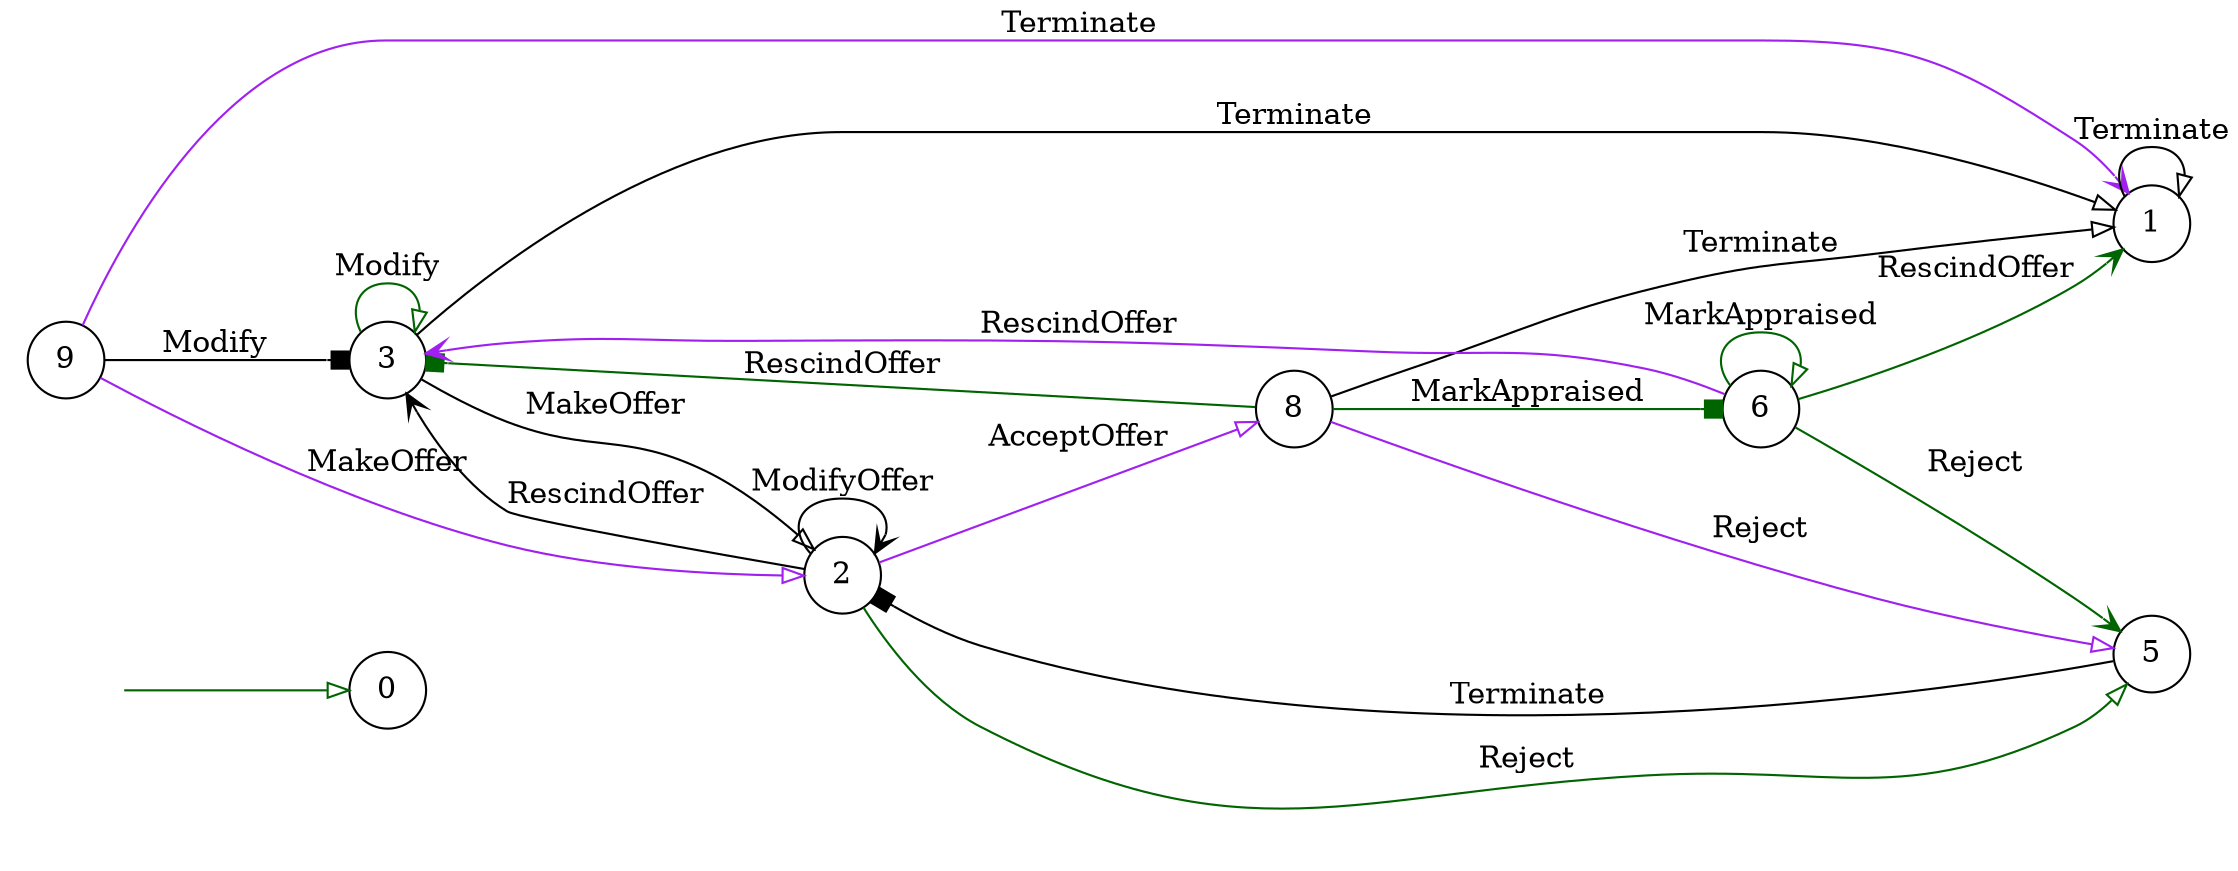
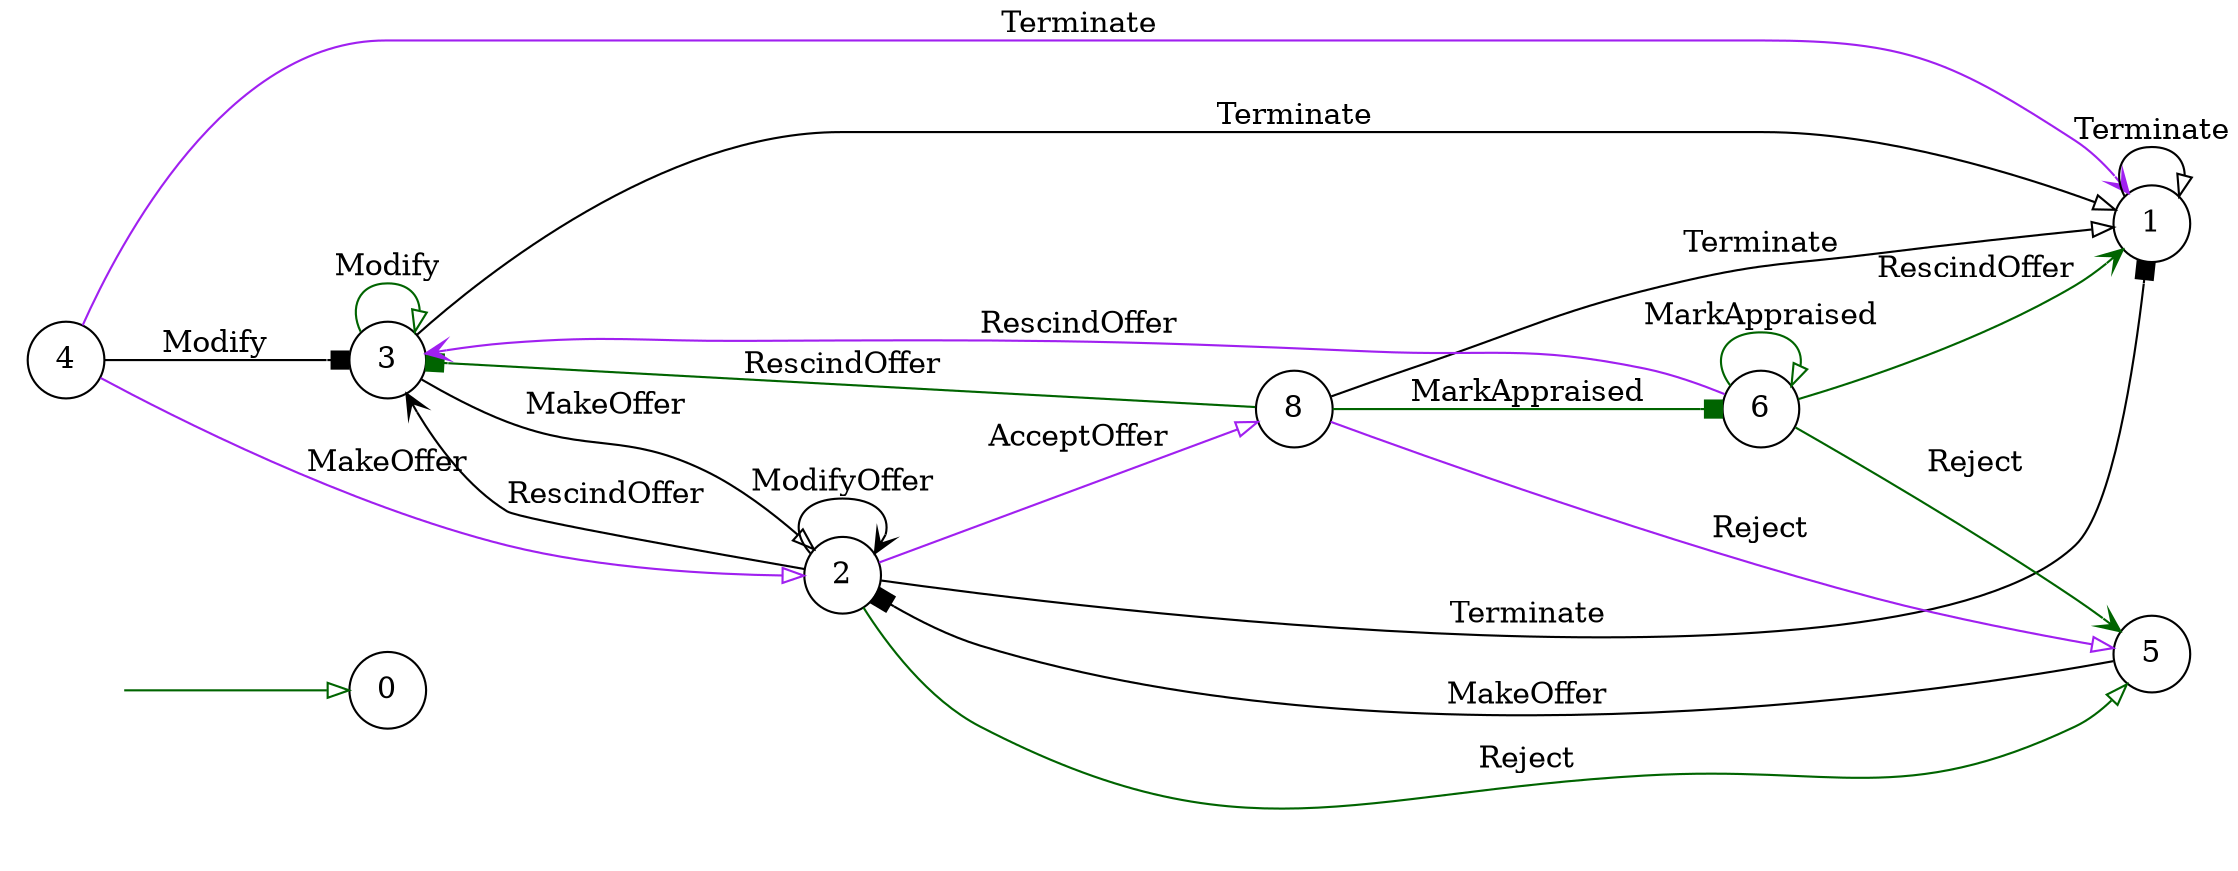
node "9": label "9" -> "4"
edge "2" -> "1": added, label "Terminate"
edge "5" -> "2": label "Terminate" -> "MakeOffer"
